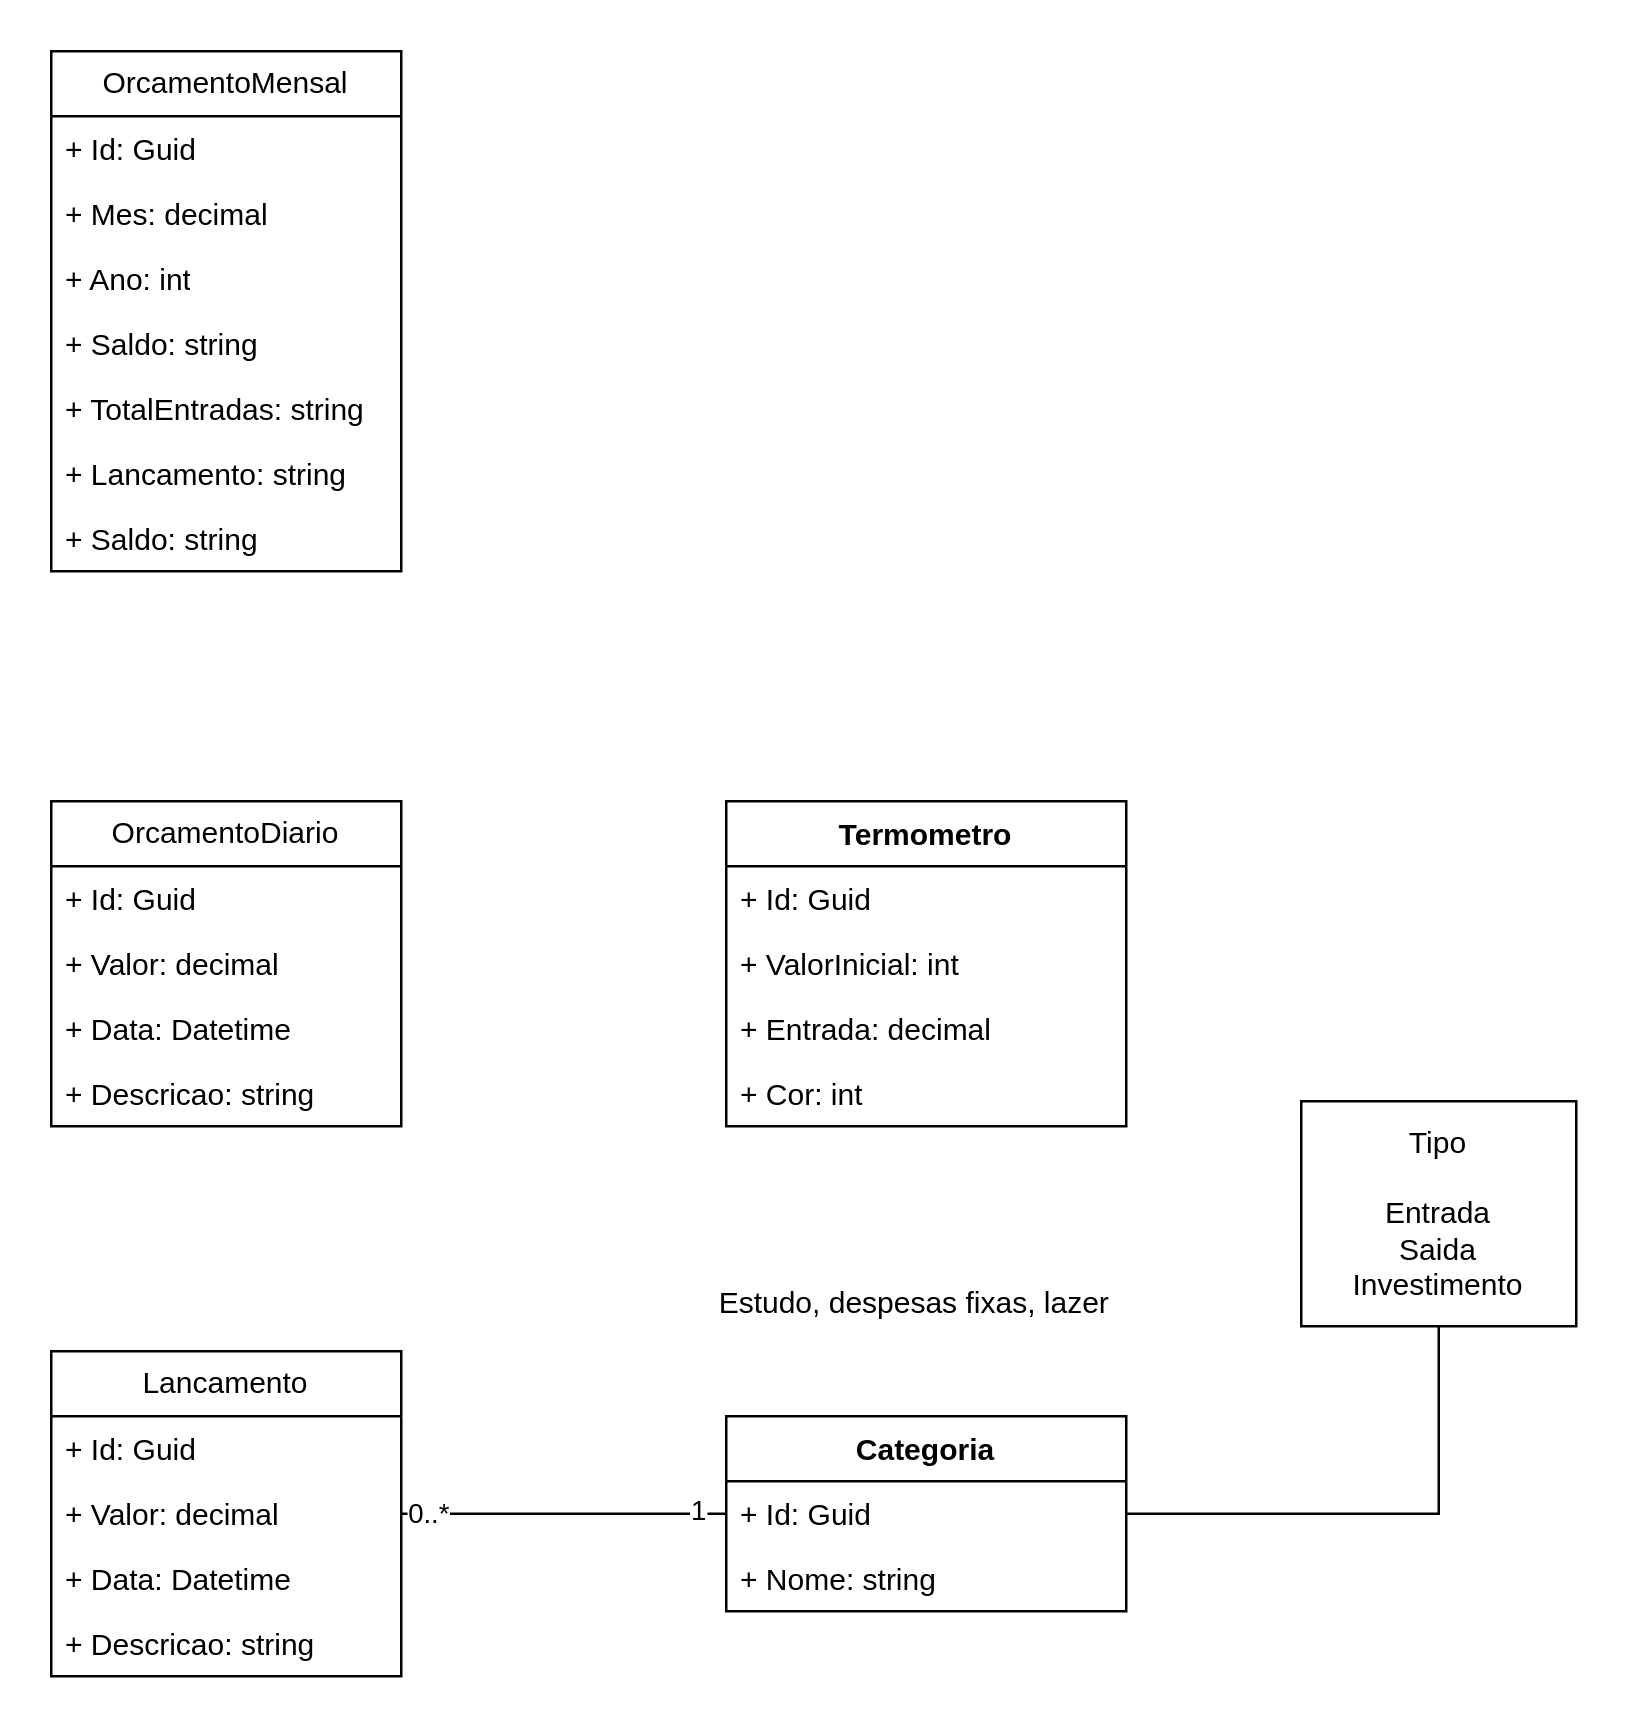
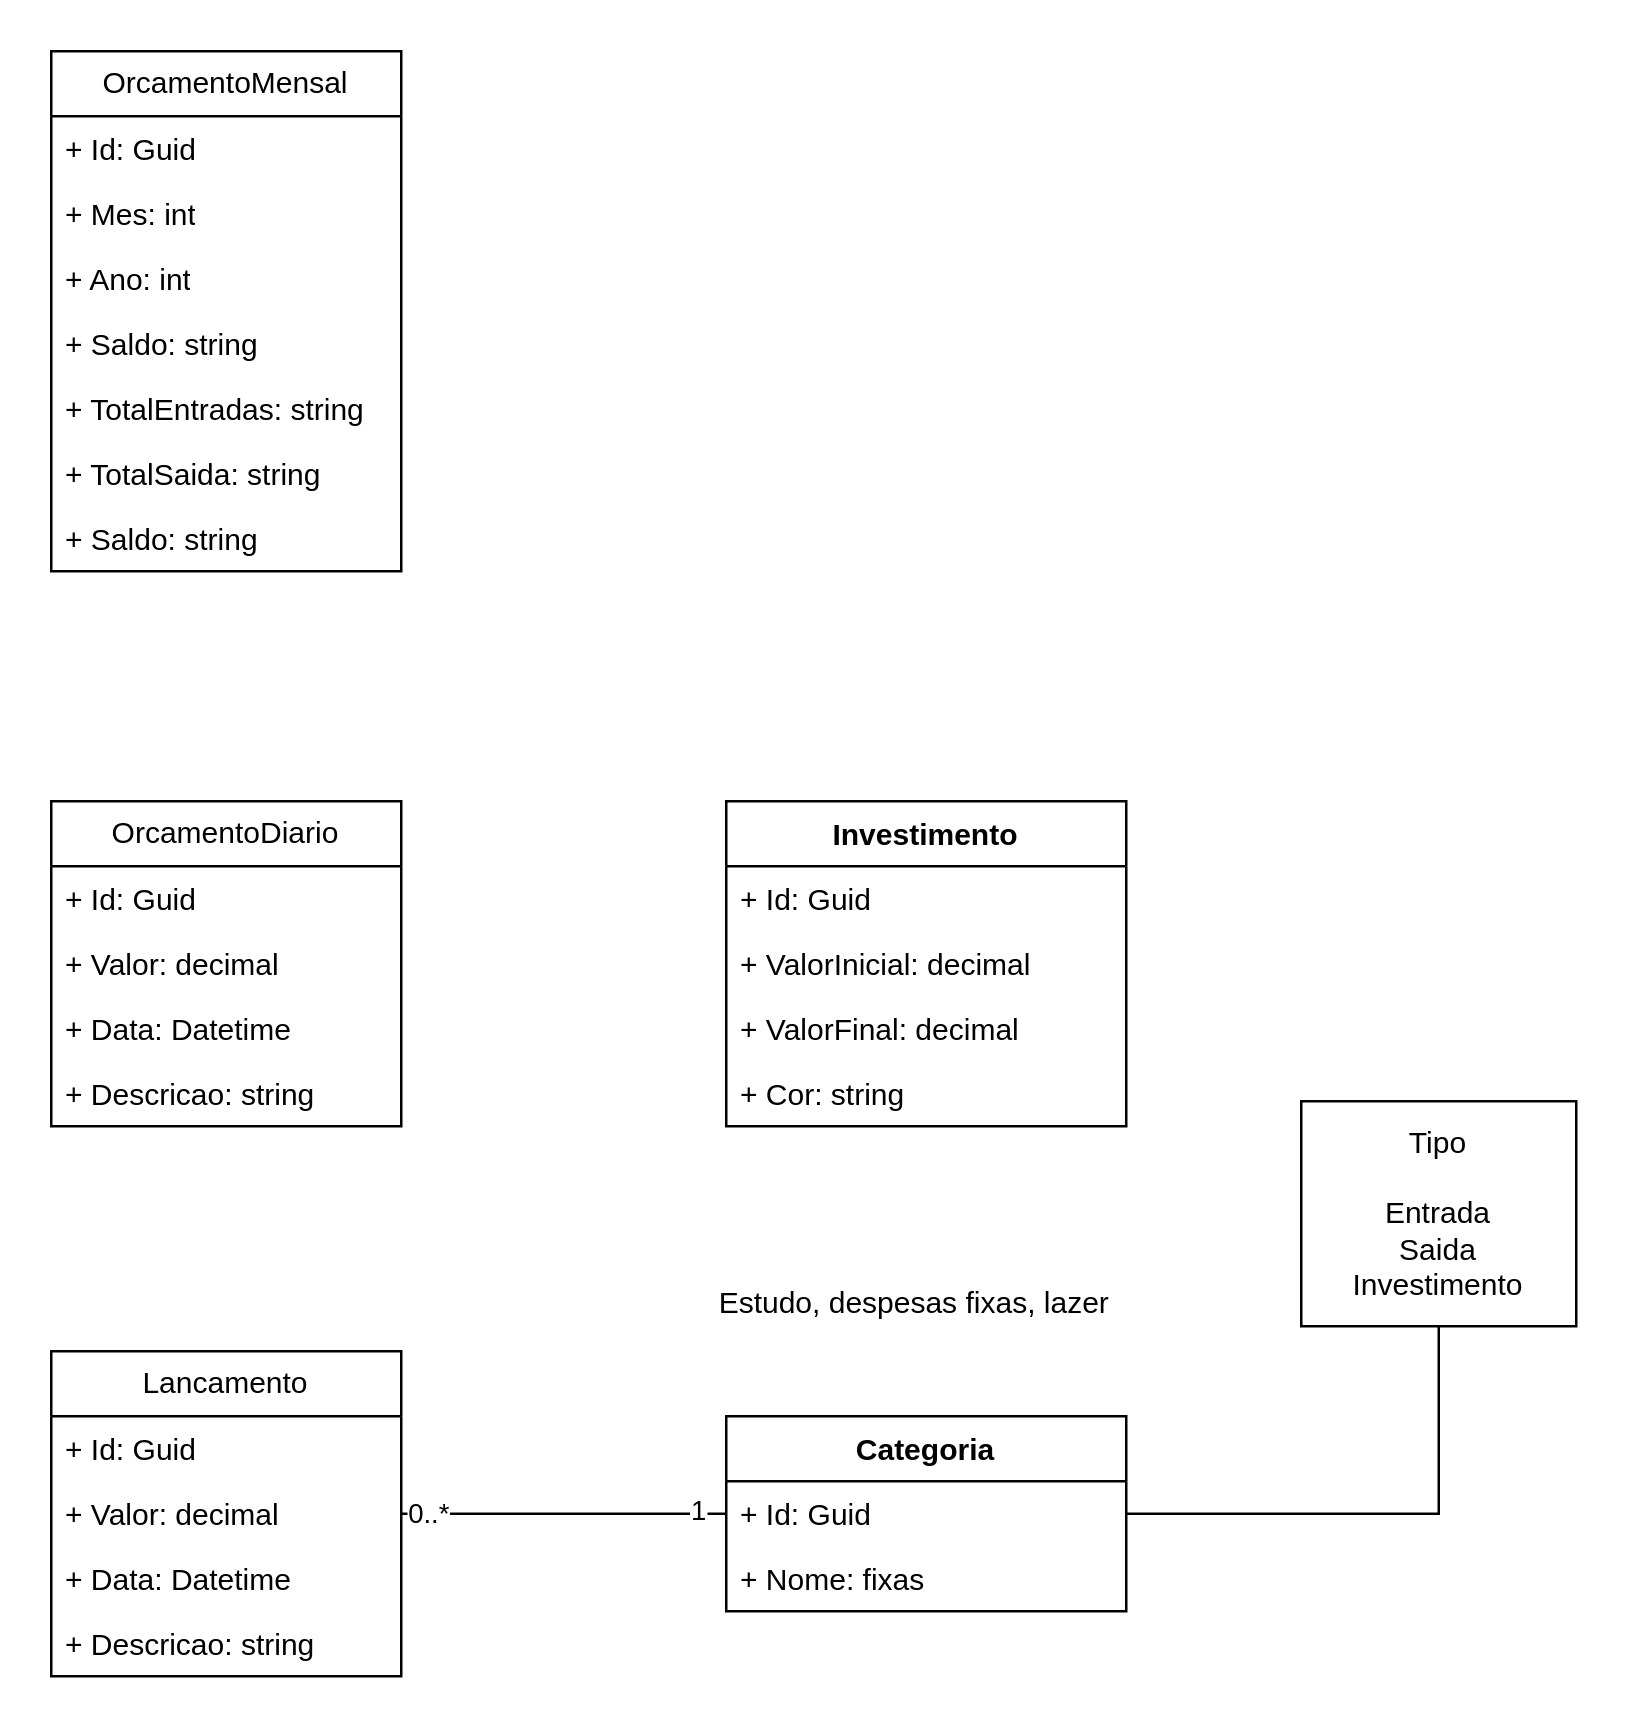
node "+ Mes: decimal": label "+ Mes: decimal" -> "+ Mes: int"
node "+ Lancamento: string": label "+ Lancamento: string" -> "+ TotalSaida: string"
node "Termometro": label "Termometro" -> "Investimento"
node "+ ValorInicial: int": label "+ ValorInicial: int" -> "+ ValorInicial: decimal"
node "+ Entrada: decimal": label "+ Entrada: decimal" -> "+ ValorFinal: decimal"
node "+ Cor: int": label "+ Cor: int" -> "+ Cor: string"
node "+ Nome: string": label "+ Nome: string" -> "+ Nome: fixas"
